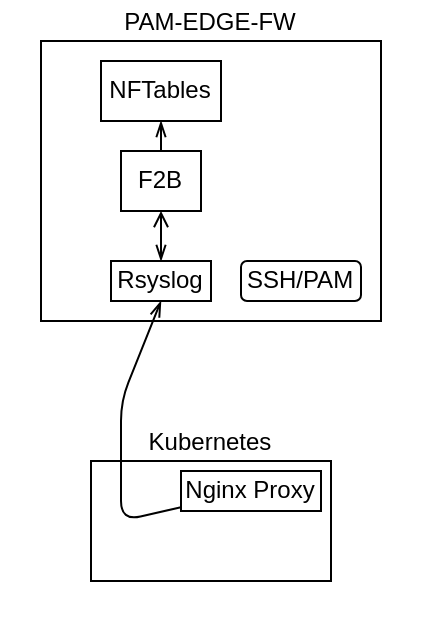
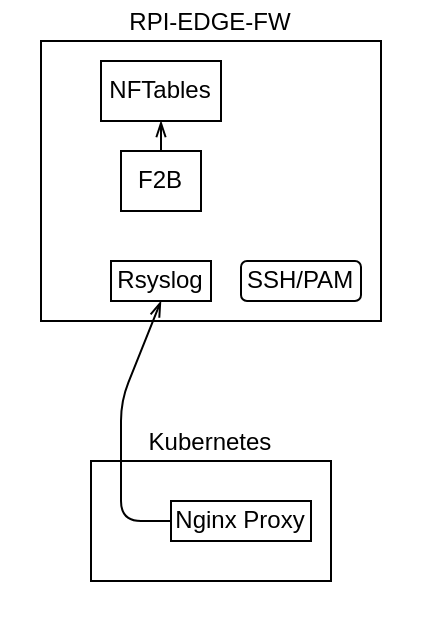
node "PAM-EDGE-FW": label "PAM-EDGE-FW" -> "RPI-EDGE-FW"
edge "F2B" -- "Rsyslog": removed
node "Nginx Proxy": moved (251, 491) -> (241, 521)
